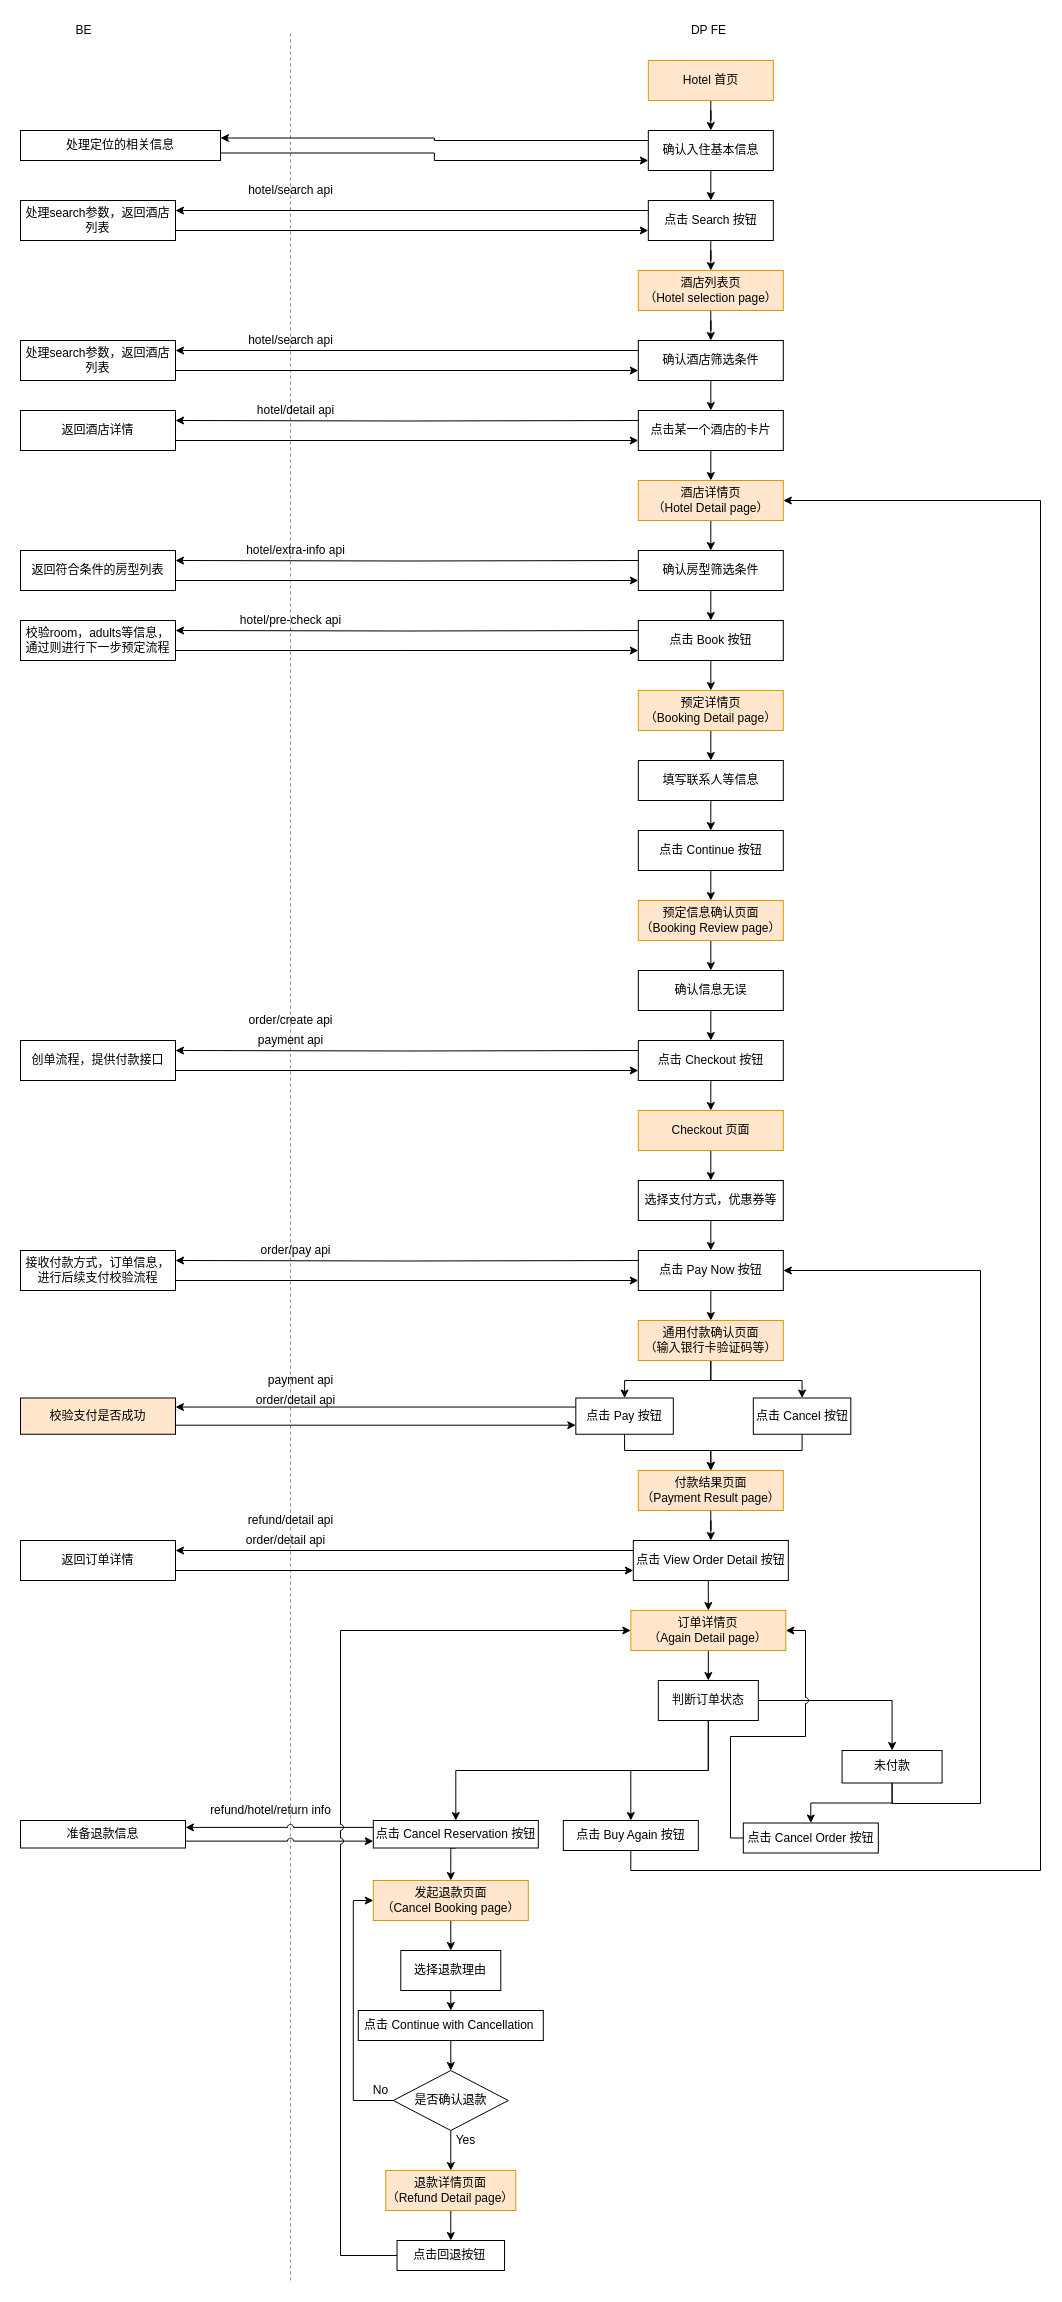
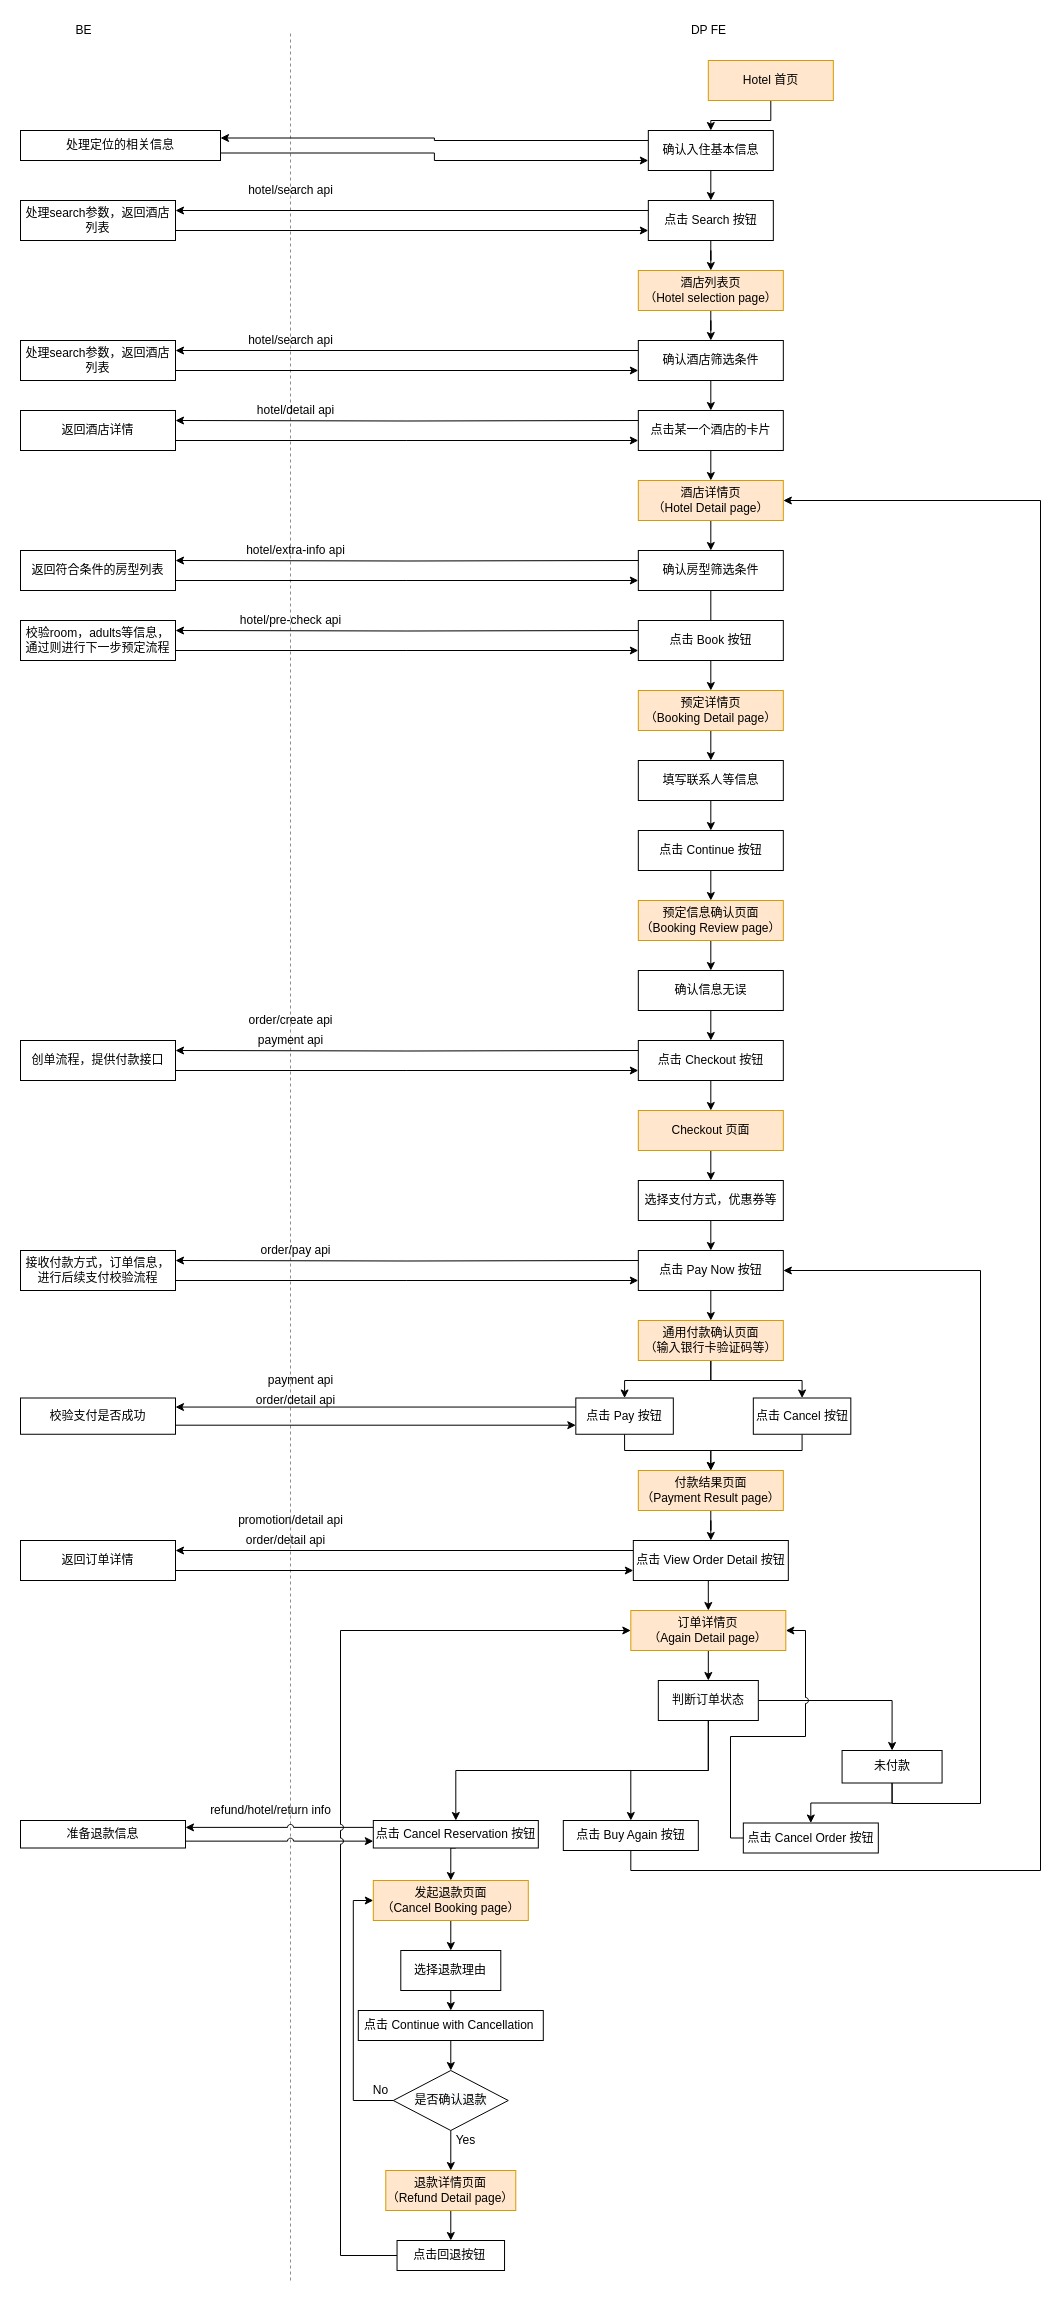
node "Hotel 首页": moved (711, 81) -> (771, 81)
edge "确认房型筛选条件" -> "点击 Book 按钮": arrowhead classic -> none
node "校验支付是否成功": fillcolor #ffe6cc -> #ffffff
node "refund/detail api": label "refund/detail api" -> "promotion/detail api"
